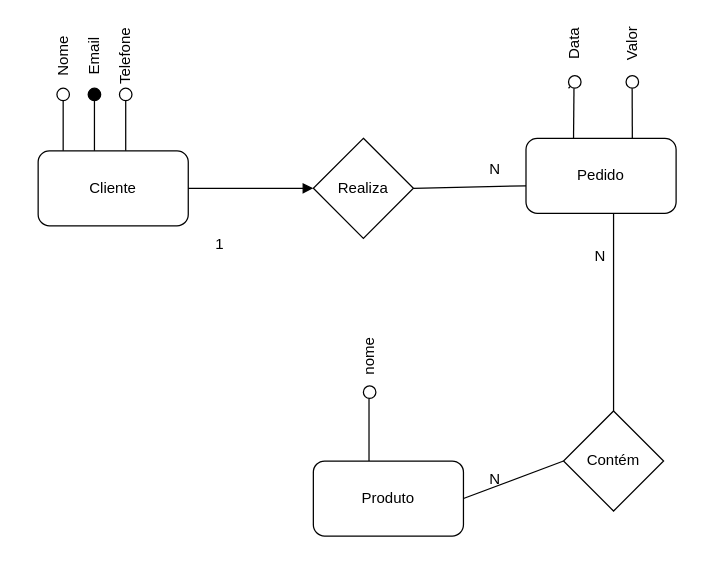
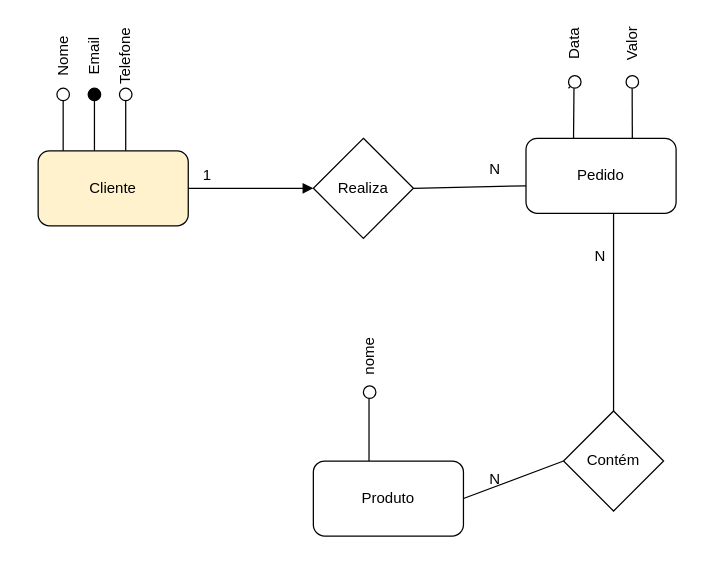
node "Cliente": fillcolor #ffffff -> #fff2cc
node "1": moved (219, 244) -> (207, 176)
